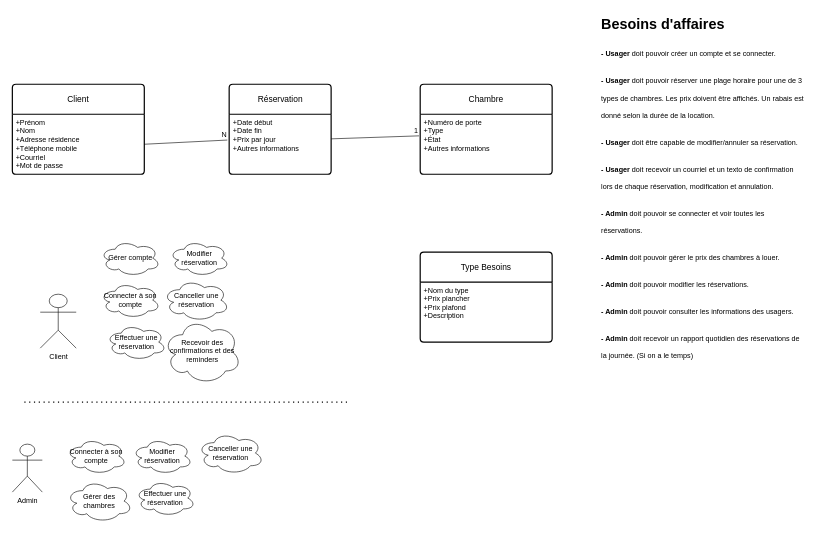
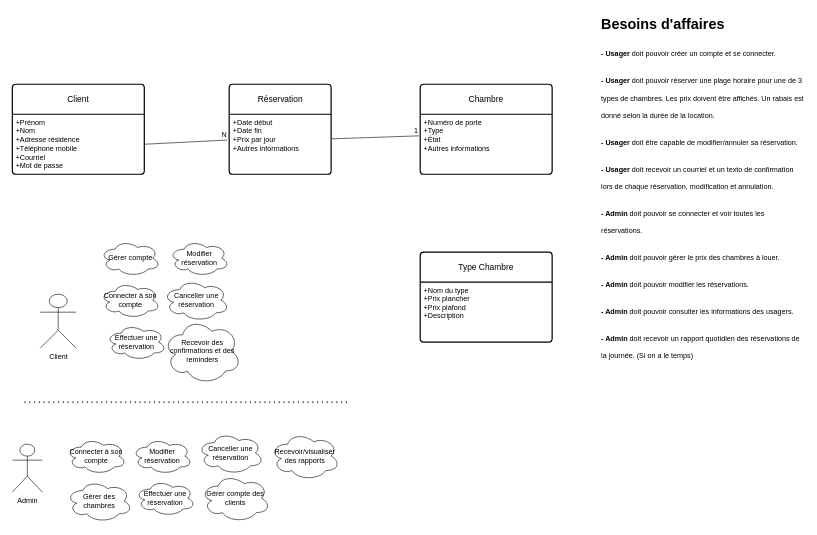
node "Type Besoins": label "Type Besoins" -> "Type Chambre"
node "Recevoir/visualiser des rapports": added
node "Gérer compte des clients": added
